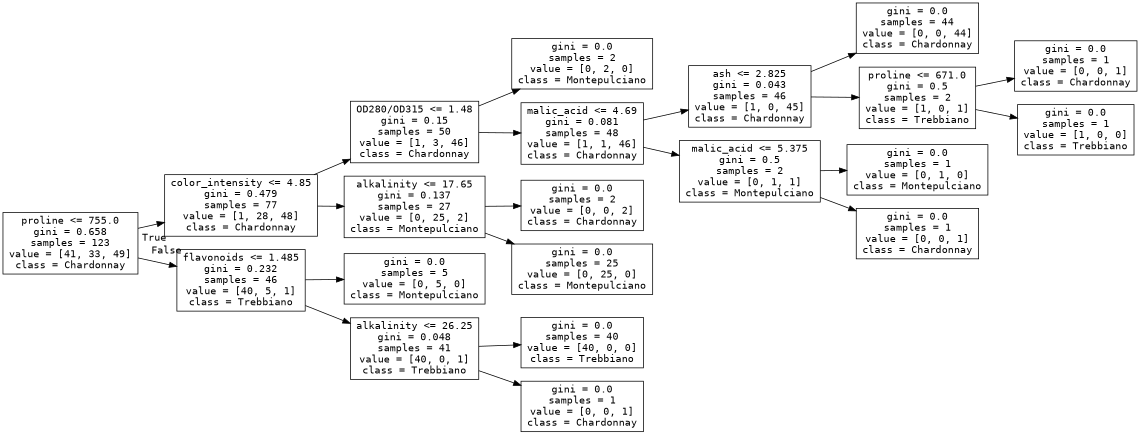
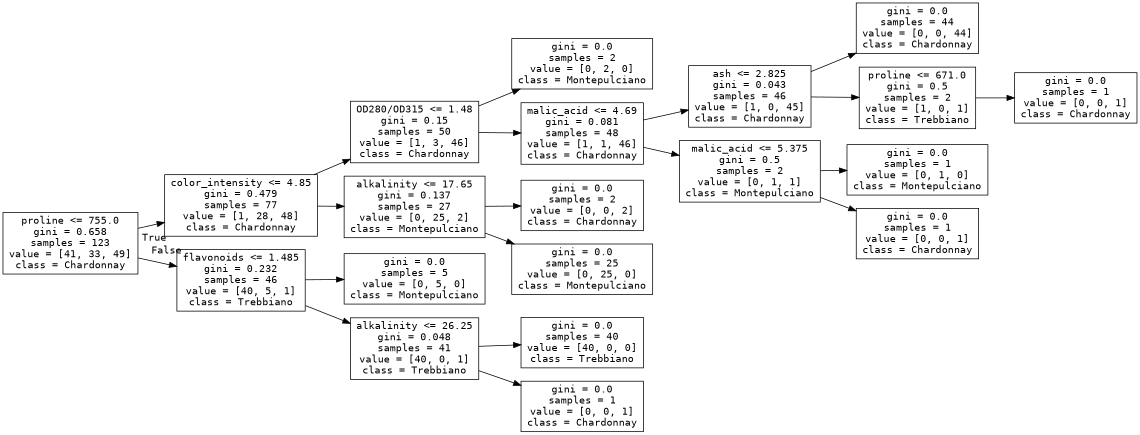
node "gini = 0.0 samples = 1 value = [1, 0, 0] class = Trebbiano": removed
